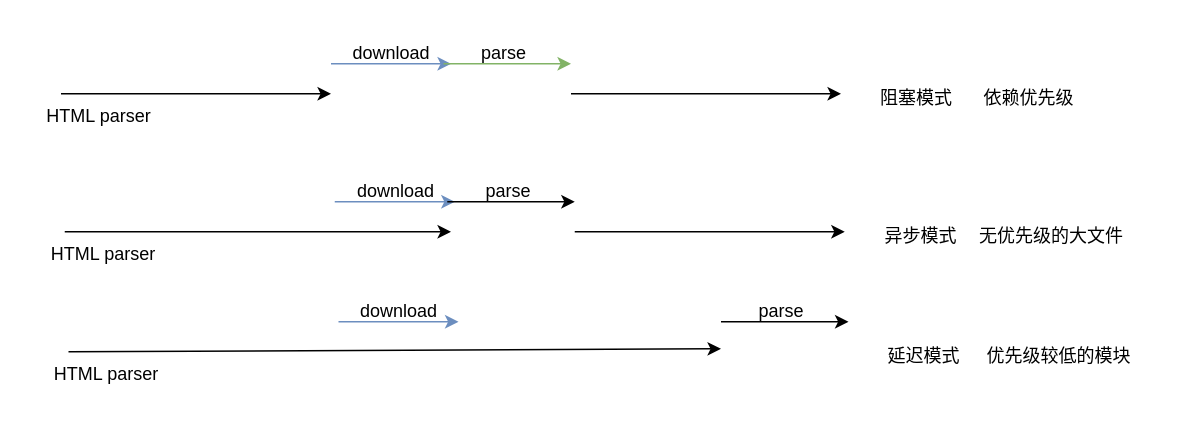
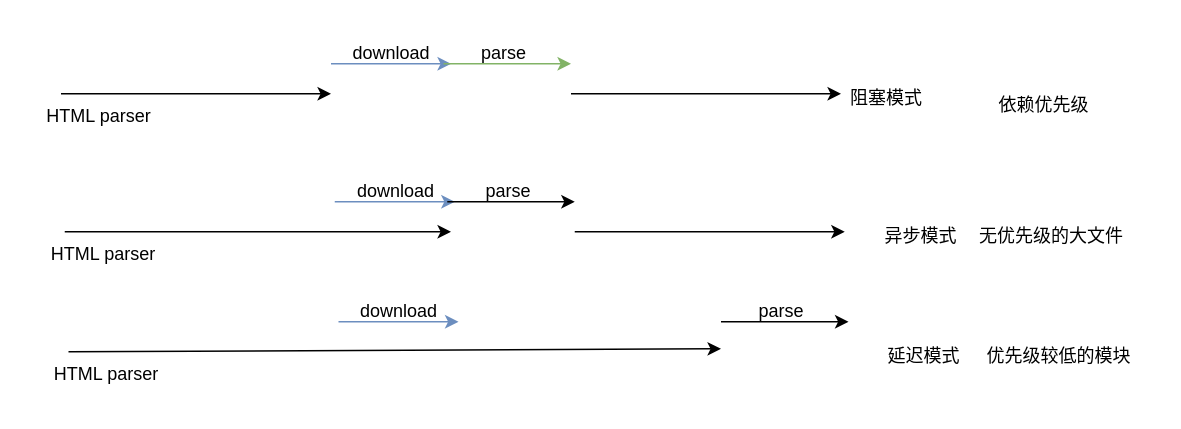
node "阻塞模式": moved (916, 98) -> (886, 98)
node "依赖优先级": moved (1028, 98) -> (1043, 106)
